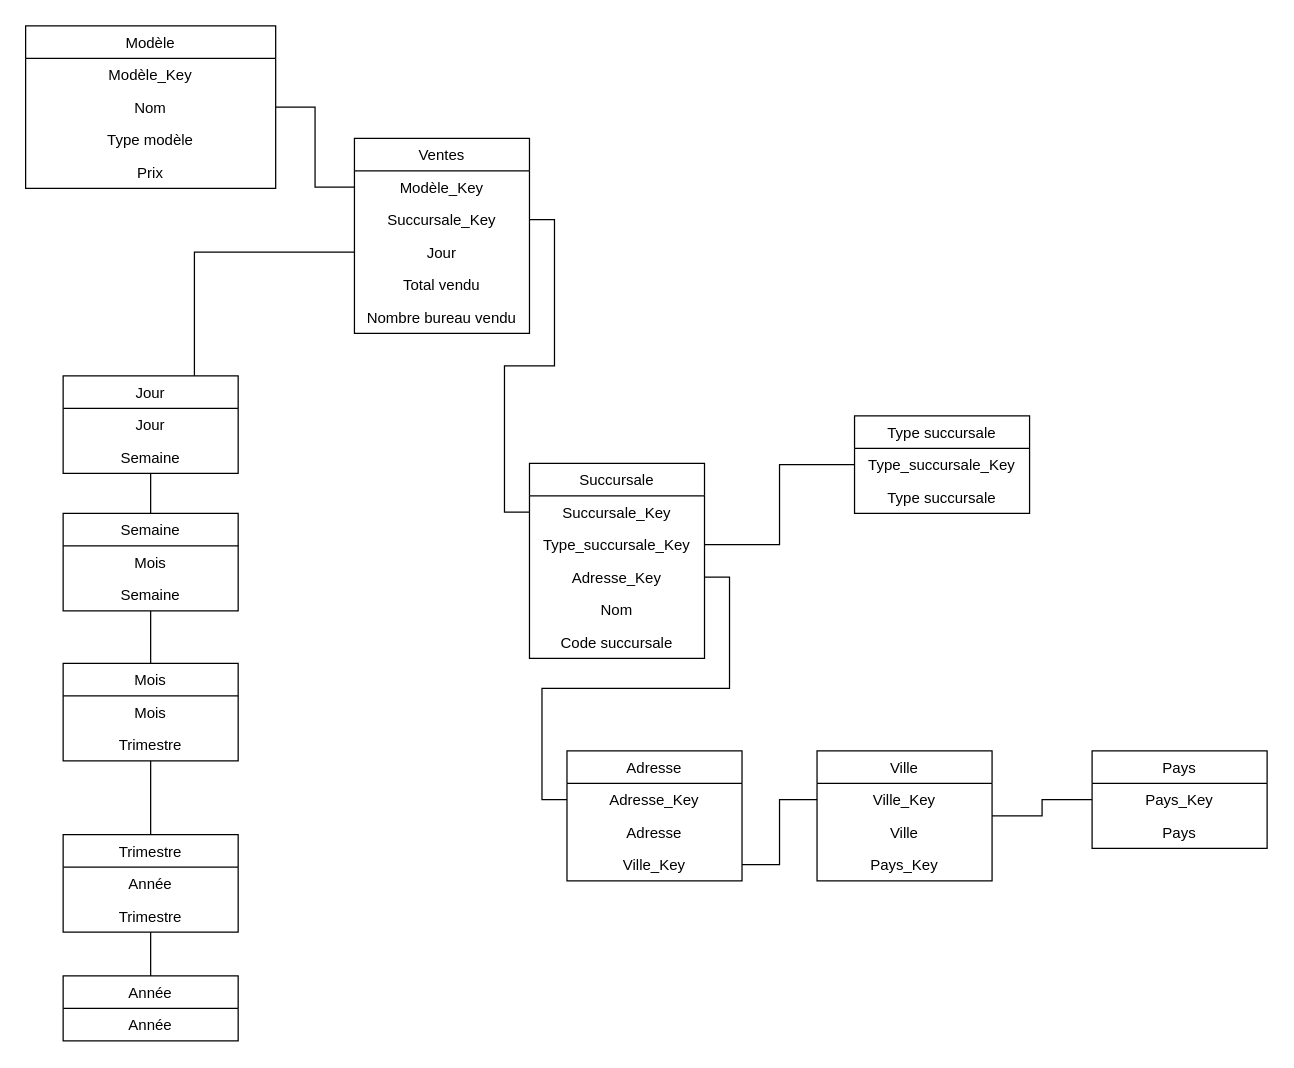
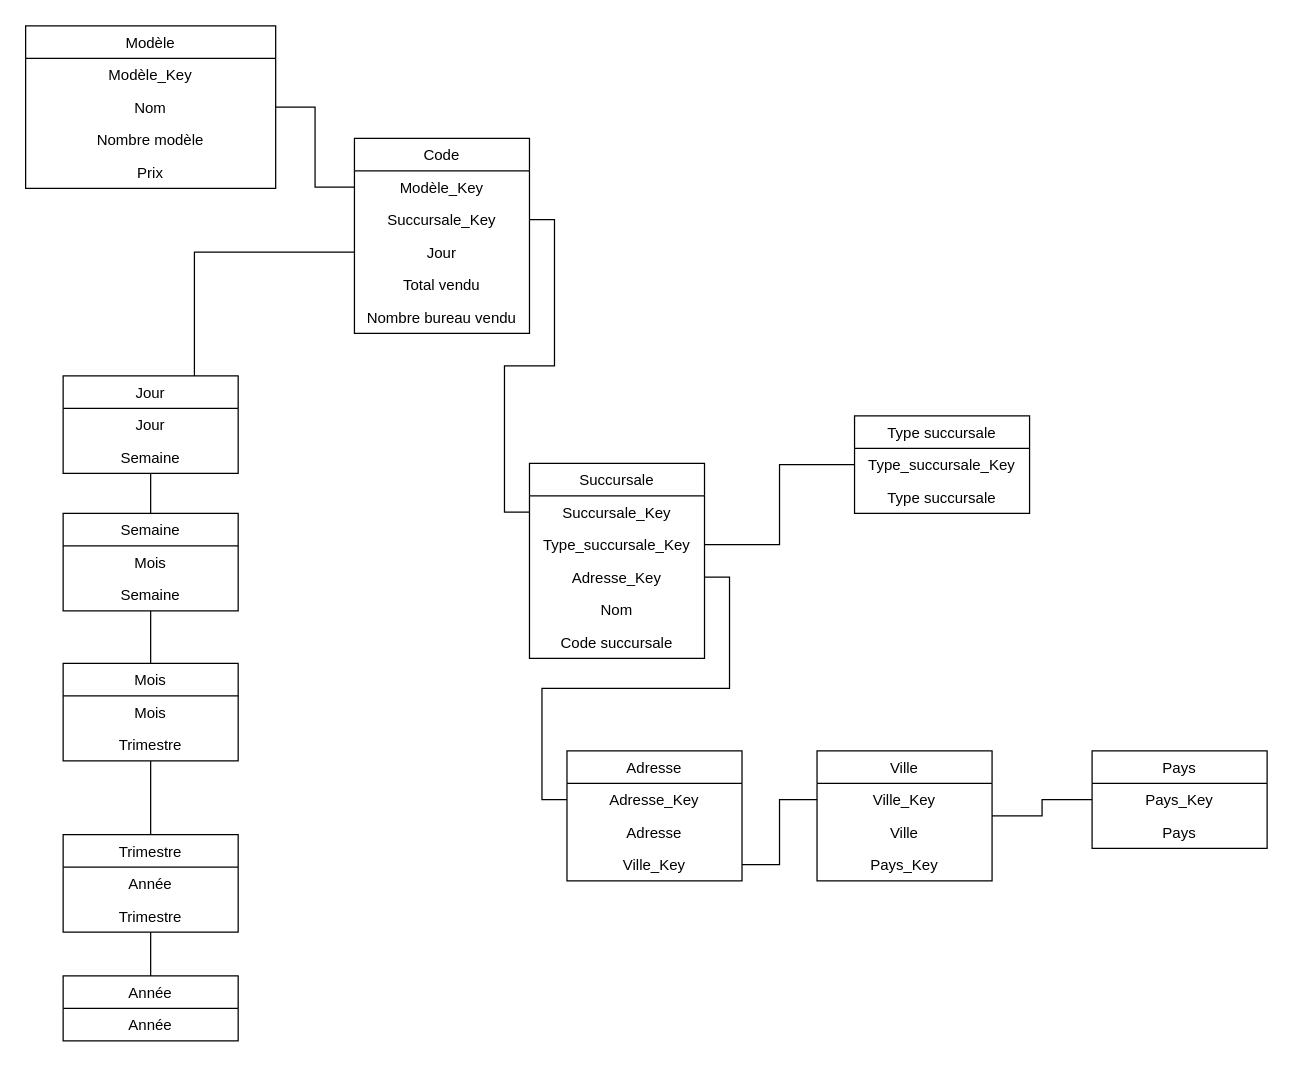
node "Type modèle": label "Type modèle" -> "Nombre modèle"
node "Ventes": label "Ventes" -> "Code"
